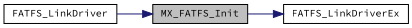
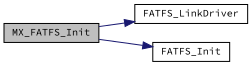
edge "FATFS_LinkDriver" -> "MX_FATFS_Init": reversed
node "FATFS_LinkDriverEx": label "FATFS_LinkDriverEx" -> "FATFS_Init"
